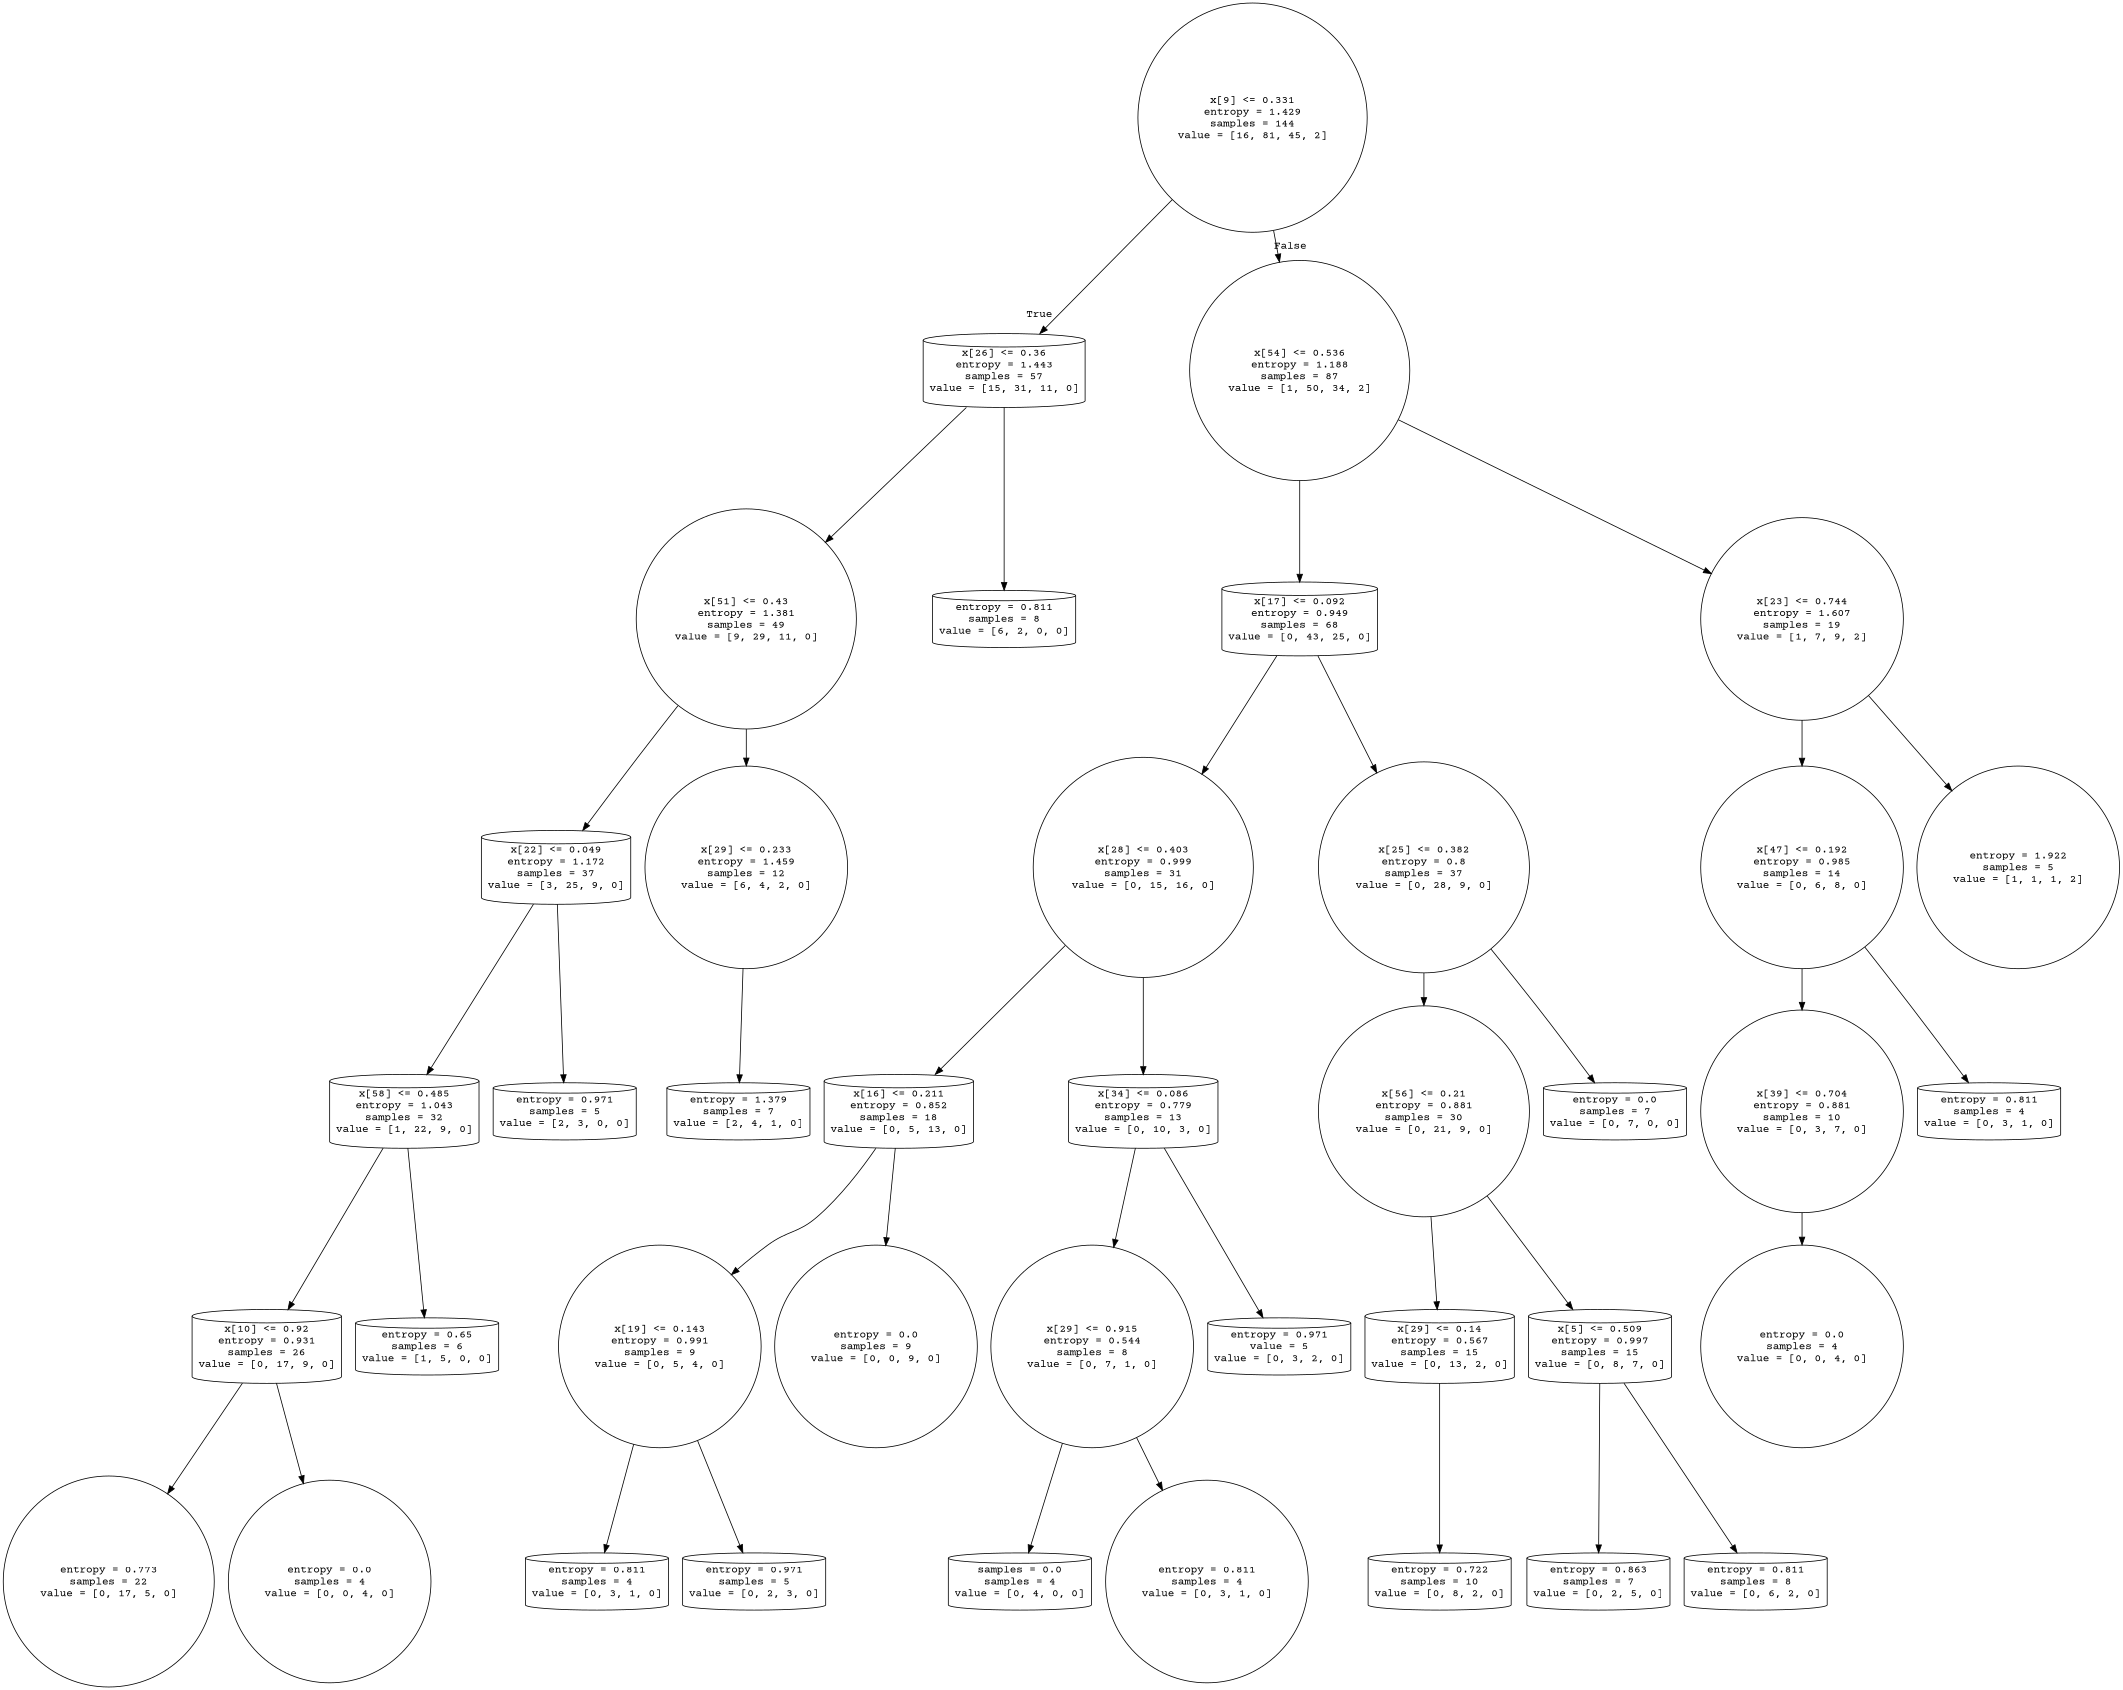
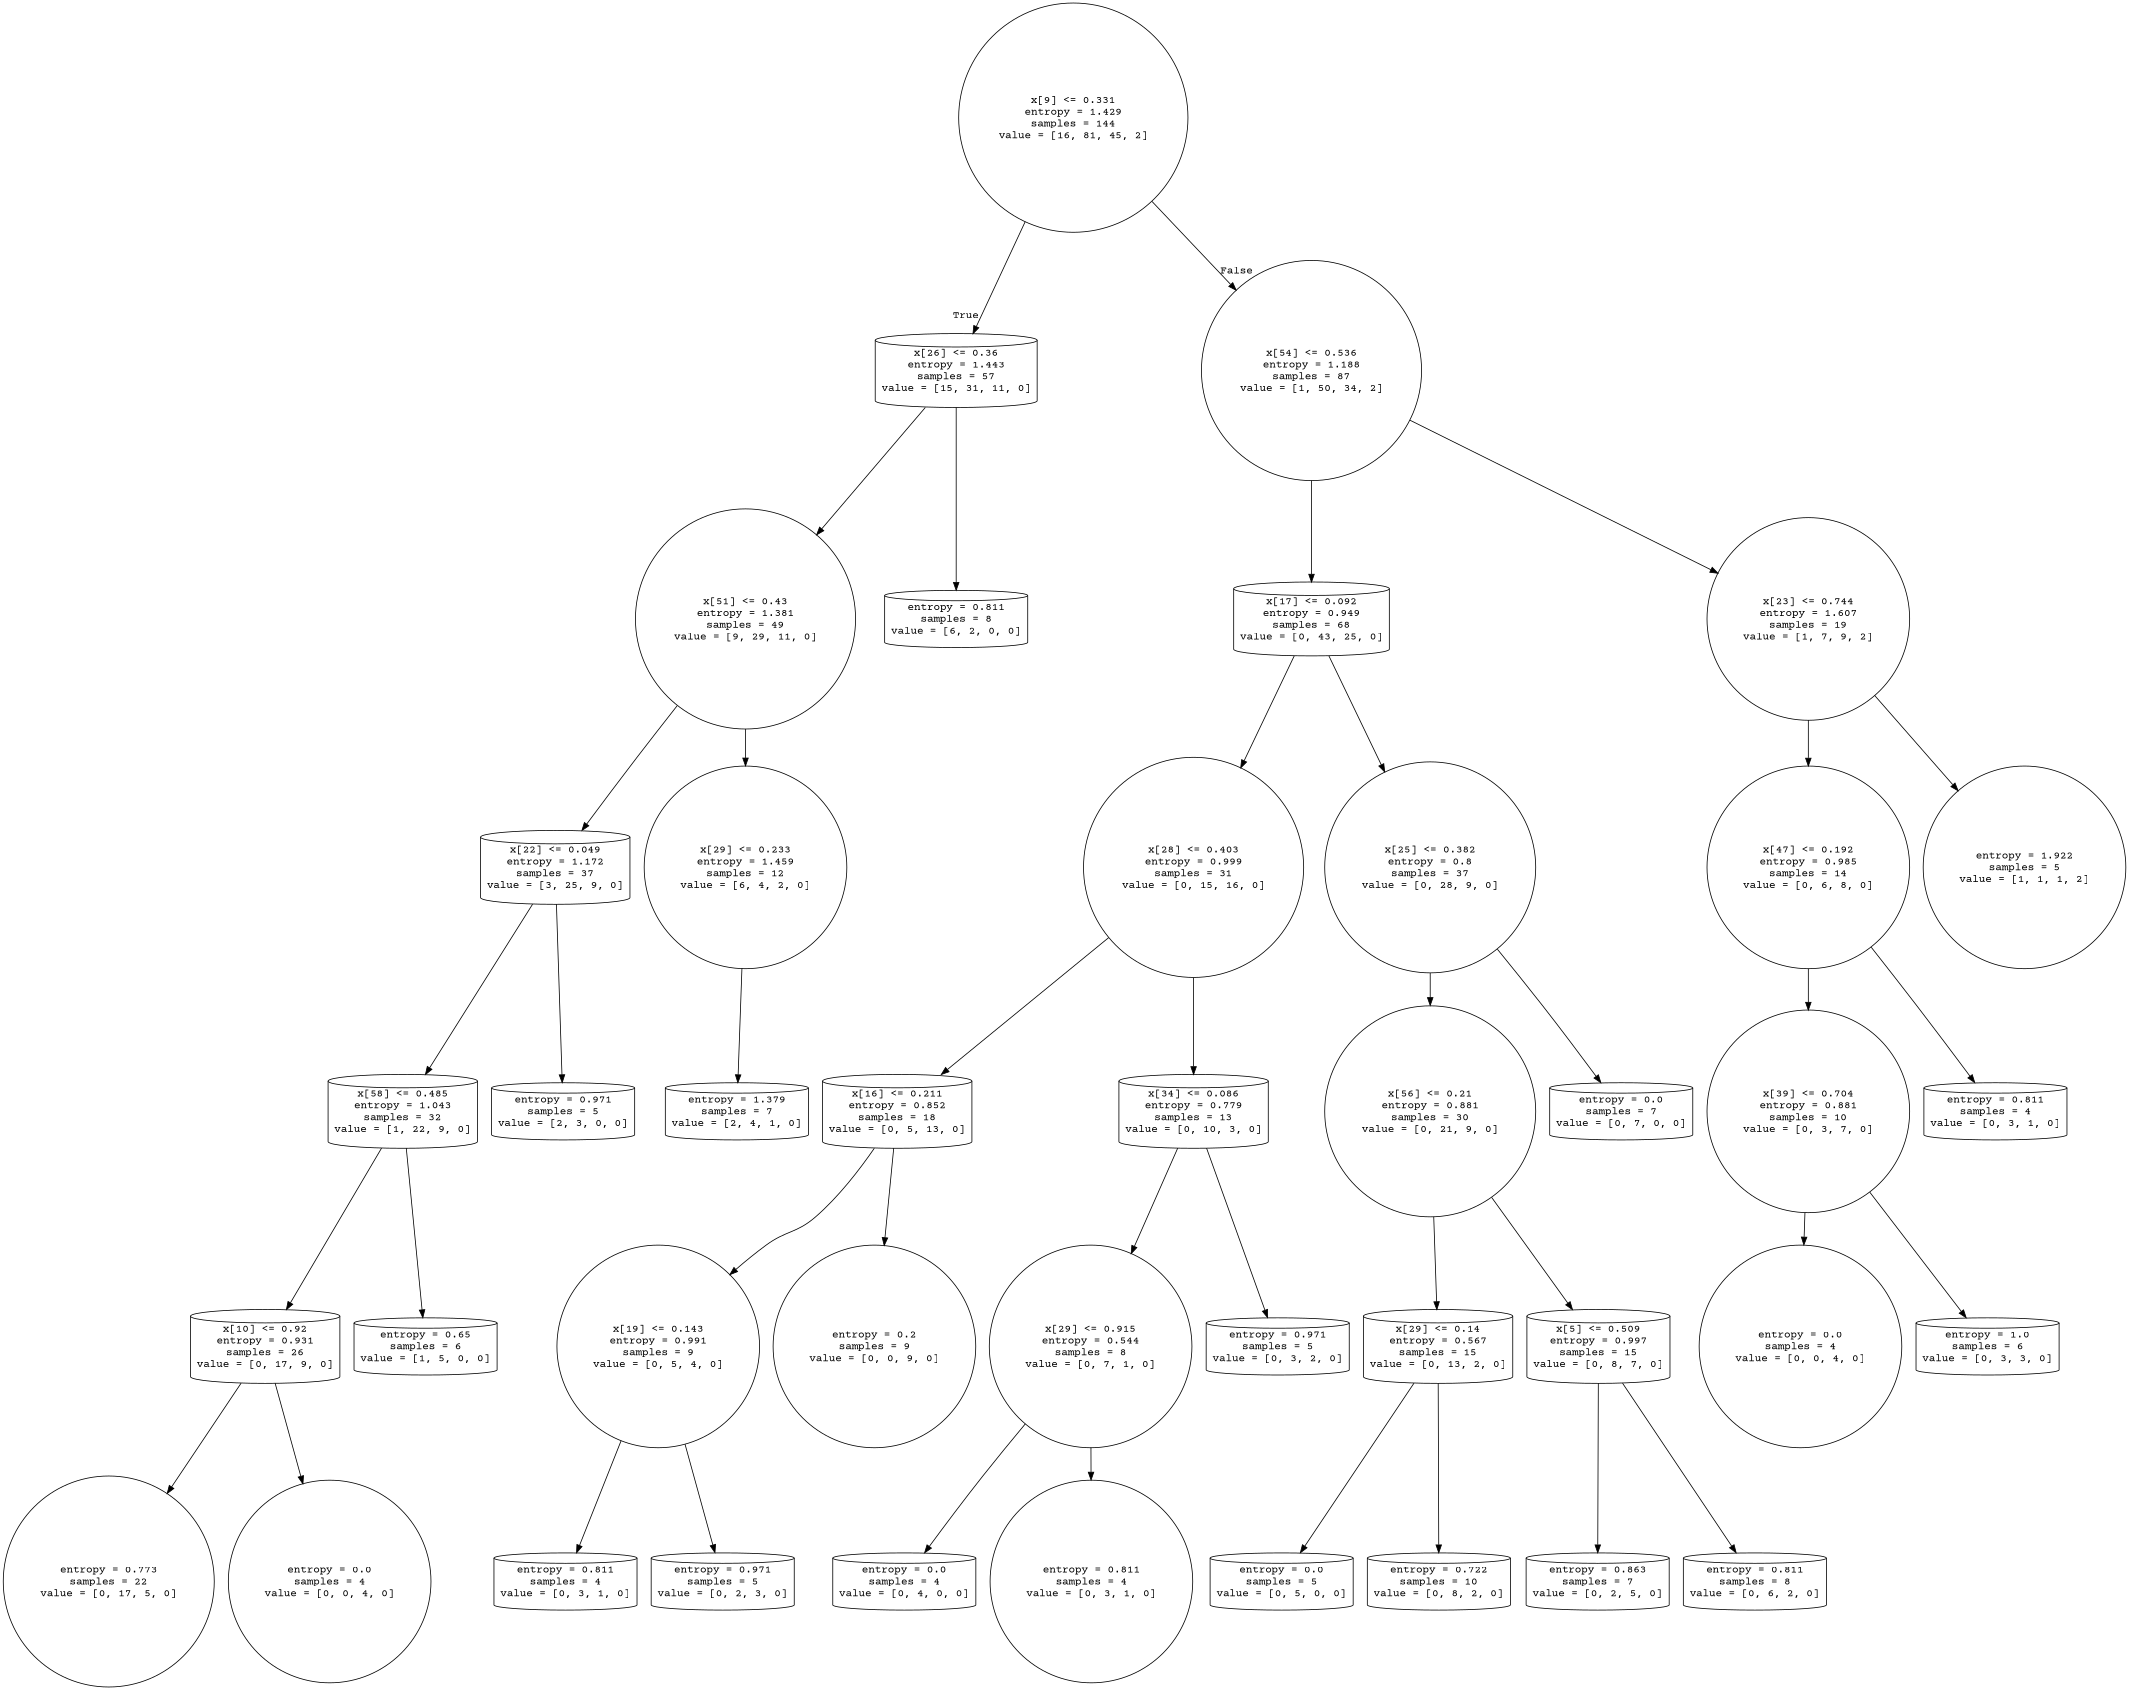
node "entropy = 0.0 samples = 9 value = [0, 0, 9, 0]": label "entropy = 0.0 samples = 9 value = [0, 0, 9, 0]" -> "entropy = 0.2 samples = 9 value = [0, 0, 9, 0]"
node "entropy = 0.971 value = 5 value = [0, 3, 2, 0]": label "entropy = 0.971 value = 5 value = [0, 3, 2, 0]" -> "entropy = 0.971 samples = 5 value = [0, 3, 2, 0]"
node "entropy = 1.0 samples = 6 value = [0, 3, 3, 0]": added
node "samples = 0.0 samples = 4 value = [0, 4, 0, 0]": label "samples = 0.0 samples = 4 value = [0, 4, 0, 0]" -> "entropy = 0.0 samples = 4 value = [0, 4, 0, 0]"
node "entropy = 0.0 samples = 5 value = [0, 5, 0, 0]": added
